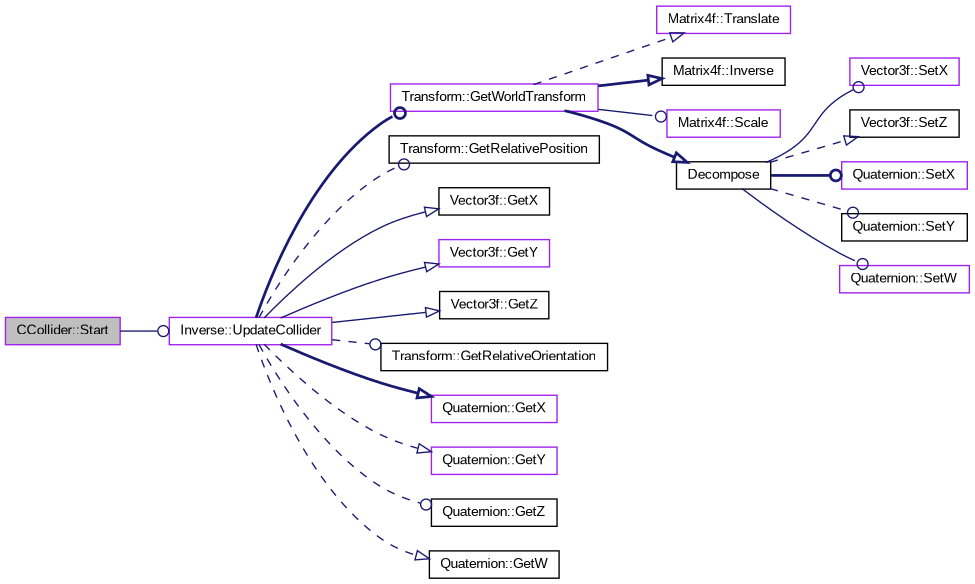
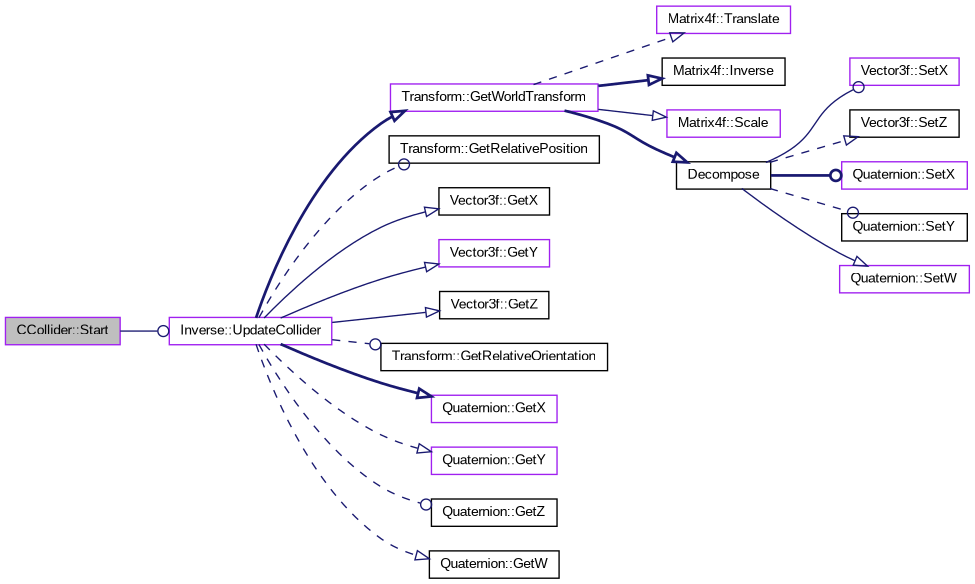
edge "Transform::GetWorldTransform" -> "Matrix4f::Scale": arrowhead odot -> onormal
edge "Inverse::UpdateCollider" -> "Transform::GetWorldTransform": arrowhead odot -> onormal
edge "Decompose" -> "Quaternion::SetW": arrowhead odot -> onormal
